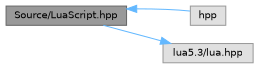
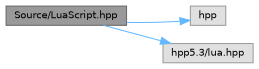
edge "hpp" -> "Source/LuaScript.hpp": reversed
node "lua5.3/lua.hpp": label "lua5.3/lua.hpp" -> "hpp5.3/lua.hpp"
